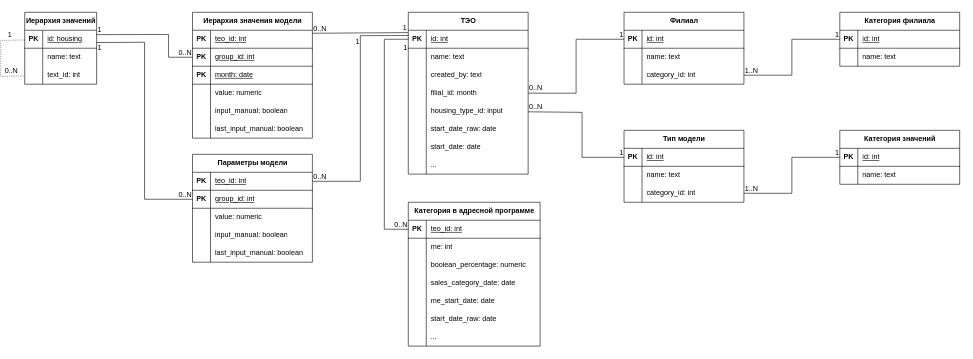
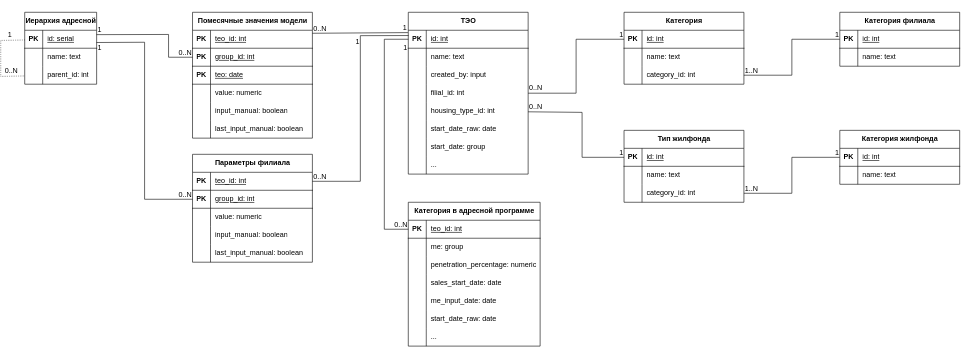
node "Иерархия значений": label "Иерархия значений" -> "Иерархия адресной"
node "Иерархия значения модели": label "Иерархия значения модели" -> "Помесячные значения модели"
node "Филиал": label "Филиал" -> "Категория"
node "id: housing": label "id: housing" -> "id: serial"
node "text_id: int": label "text_id: int" -> "parent_id: int"
node "month: date": label "month: date" -> "teo: date"
node "created_by: text": label "created_by: text" -> "created_by: input"
node "filial_id: month": label "filial_id: month" -> "filial_id: int"
node "housing_type_id: input": label "housing_type_id: input" -> "housing_type_id: int"
node "Тип модели": label "Тип модели" -> "Тип жилфонда"
node "Категория значений": label "Категория значений" -> "Категория жилфонда"
node "start_date: date": label "start_date: date" -> "start_date: group"
node "Параметры модели": label "Параметры модели" -> "Параметры филиала"
node "me: int": label "me: int" -> "me: group"
node "boolean_percentage: numeric": label "boolean_percentage: numeric" -> "penetration_percentage: numeric"
node "sales_category_date: date": label "sales_category_date: date" -> "sales_start_date: date"
node "me_start_date: date": label "me_start_date: date" -> "me_input_date: date"
